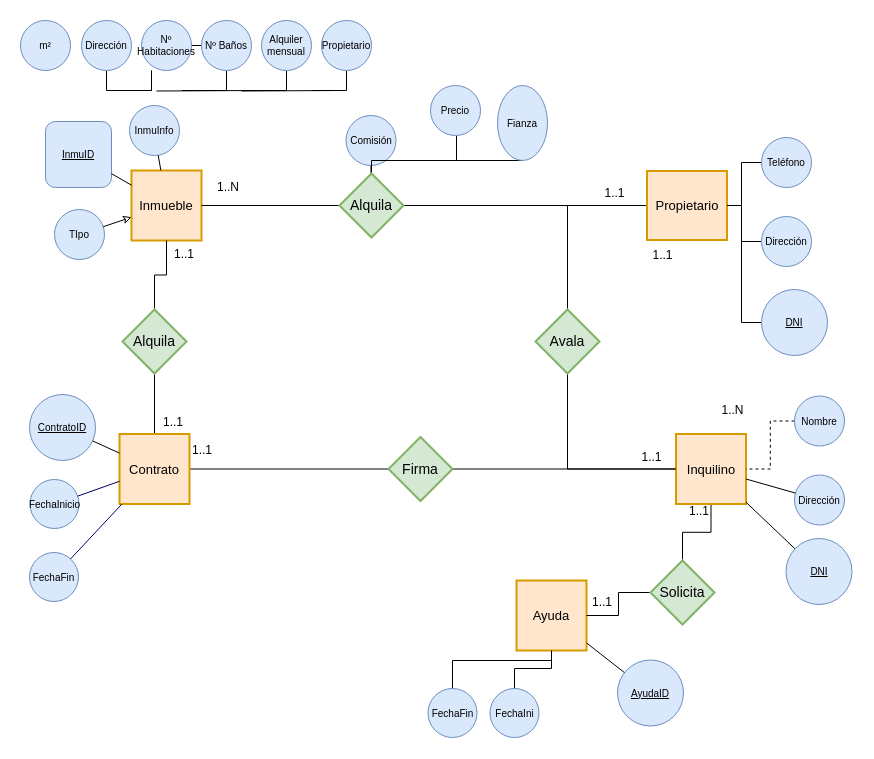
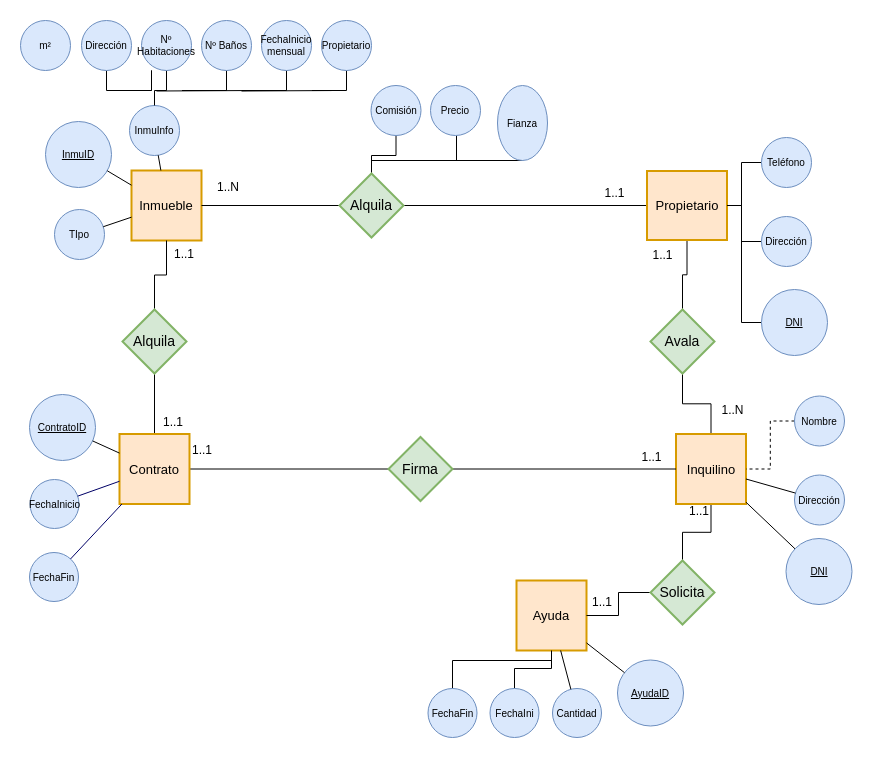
edge "Nº Habitaciones" -- "Nº Baños": now "Nº Habitaciones" -- "InmuInfo"
node "Alquiler mensual": label "Alquiler mensual" -> "FechaInicio mensual"
node "Comisión": moved (371, 141) -> (396, 111)
node "InmuID": shape rounded rectangle -> ellipse
edge "TIpo" -> "Inmueble": arrowhead classic -> none
node "Avala": moved (568, 342) -> (683, 342)
edge "Ayuda" -- "Cantidad": added
node "Cantidad": added
